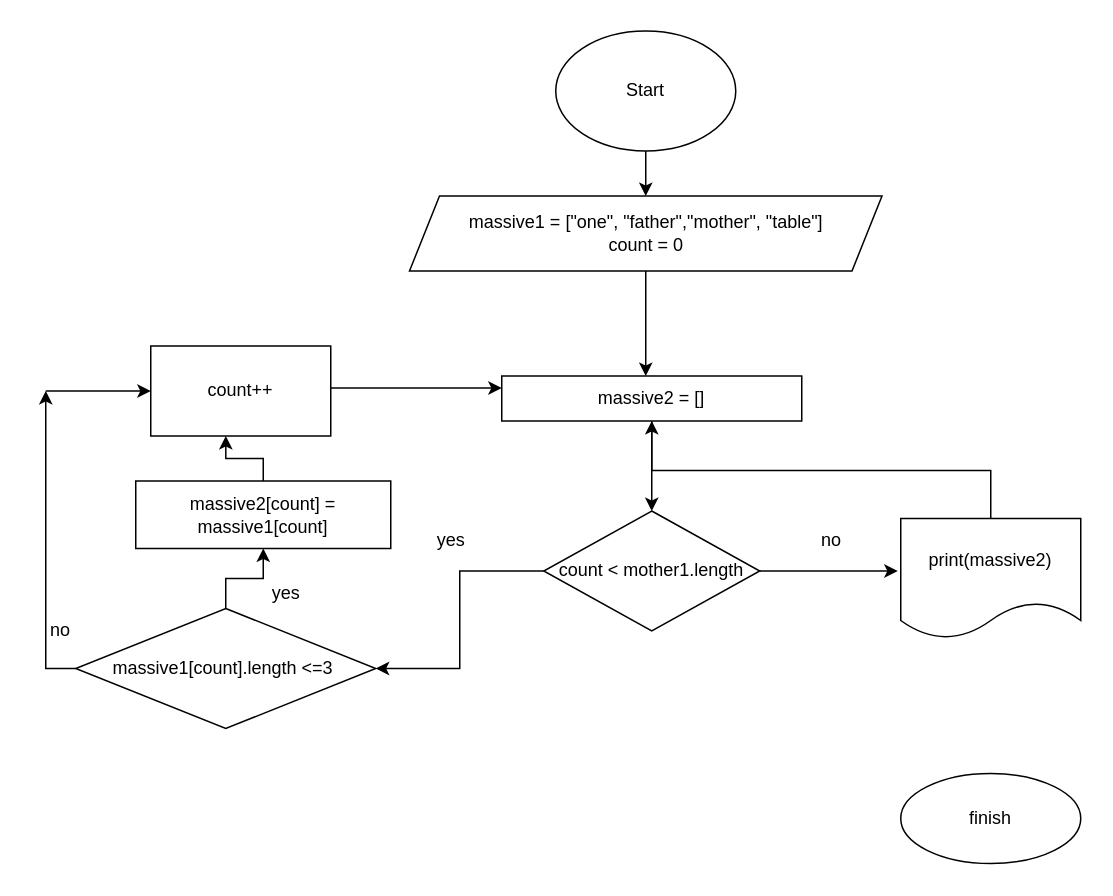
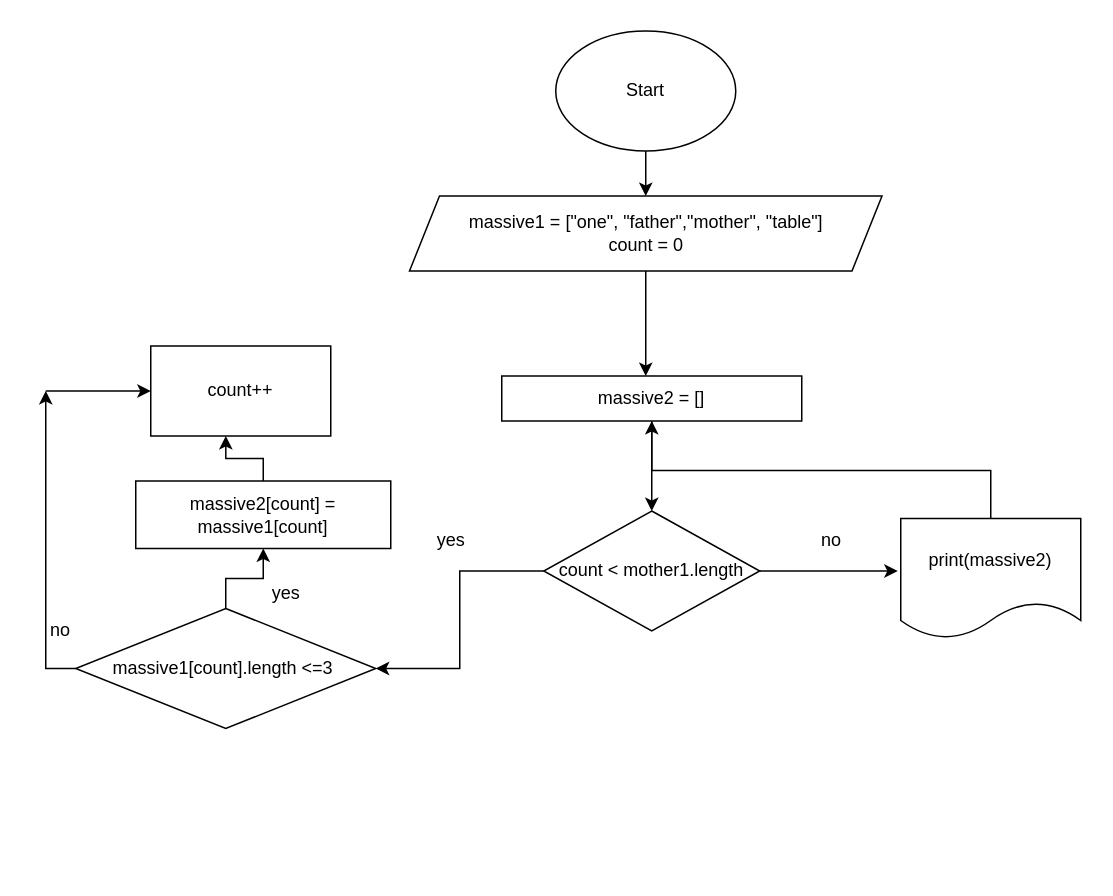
edge "count++" -> "massive2 = []": removed
node "finish": removed
